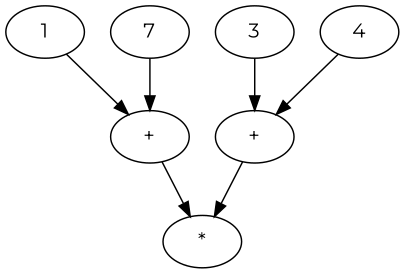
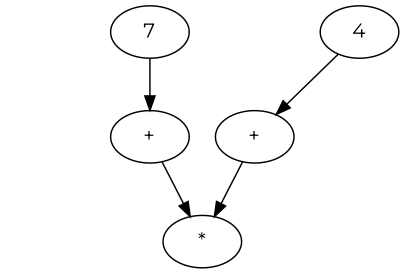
node "1": removed
node "3": removed
